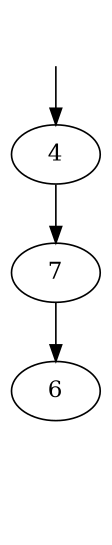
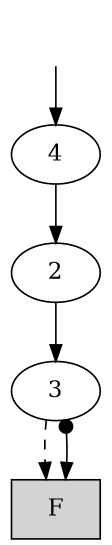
node "7": label "7" -> "2"
node "6": label "6" -> "3"
node "F": added
